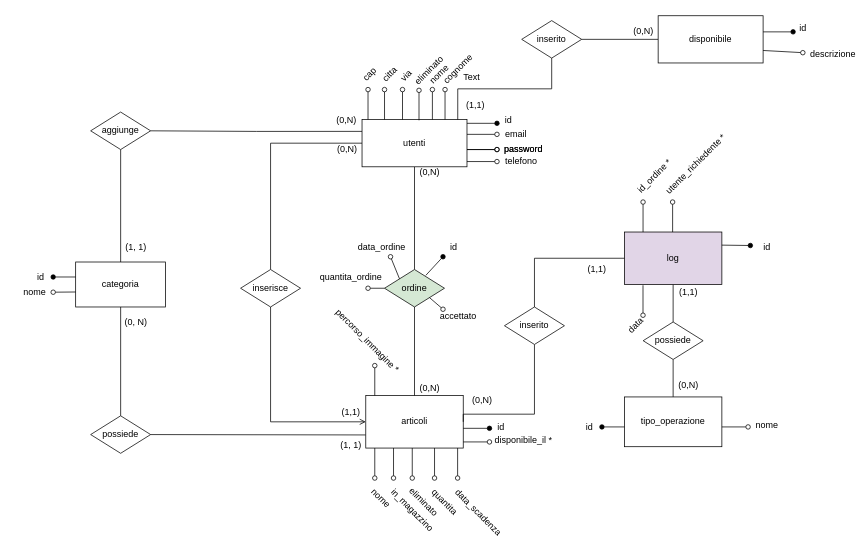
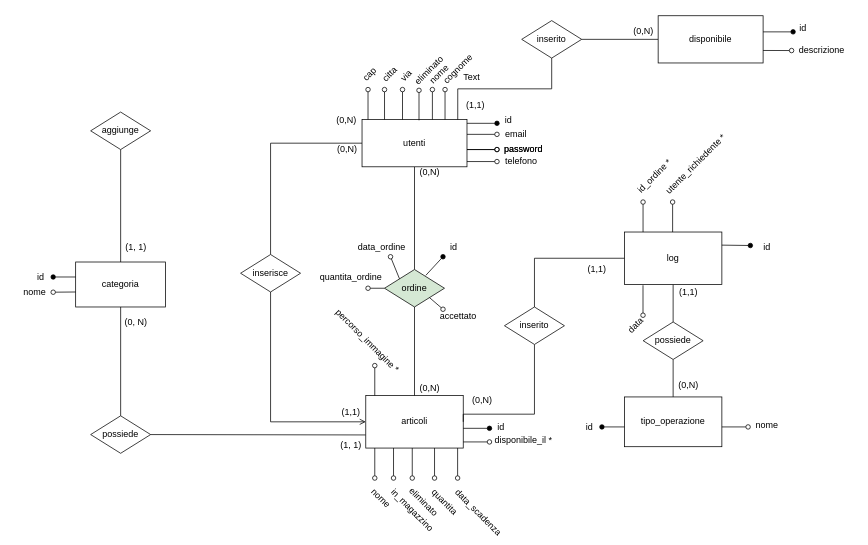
node "descrizione": moved (833, 54) -> (822, 51)
edge "aggiunge" -- "utenti": removed
node "log": fillcolor #e1d5e7 -> #ffffff
node "inserisce": moved (270, 288) -> (270, 273)
